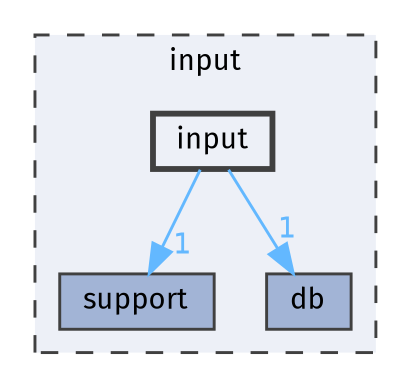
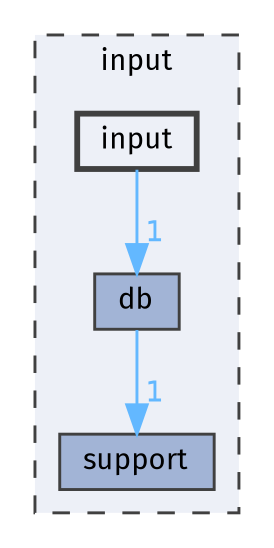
edge "input" -> "support": now "db" -> "support"
